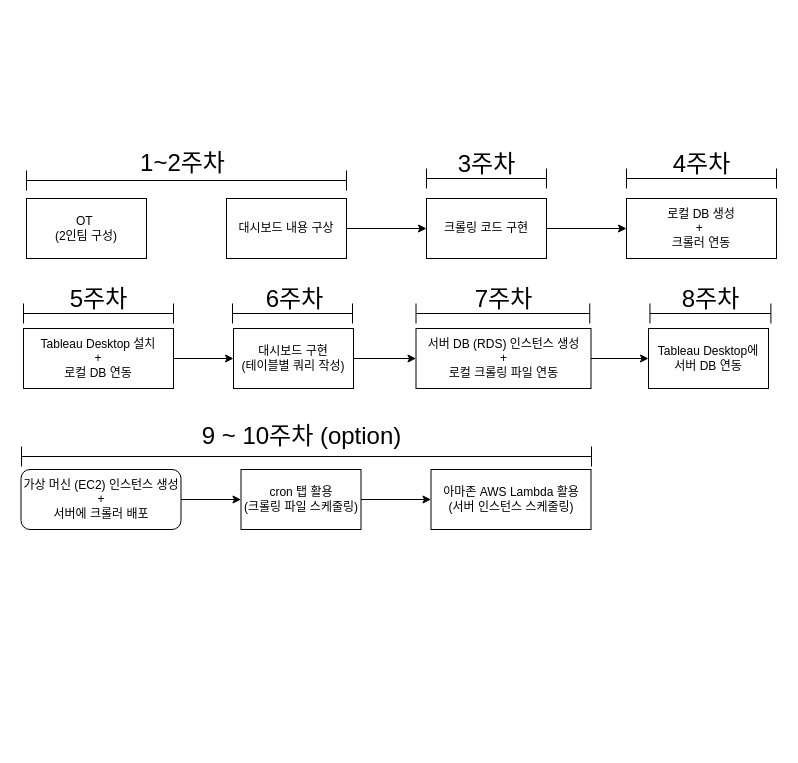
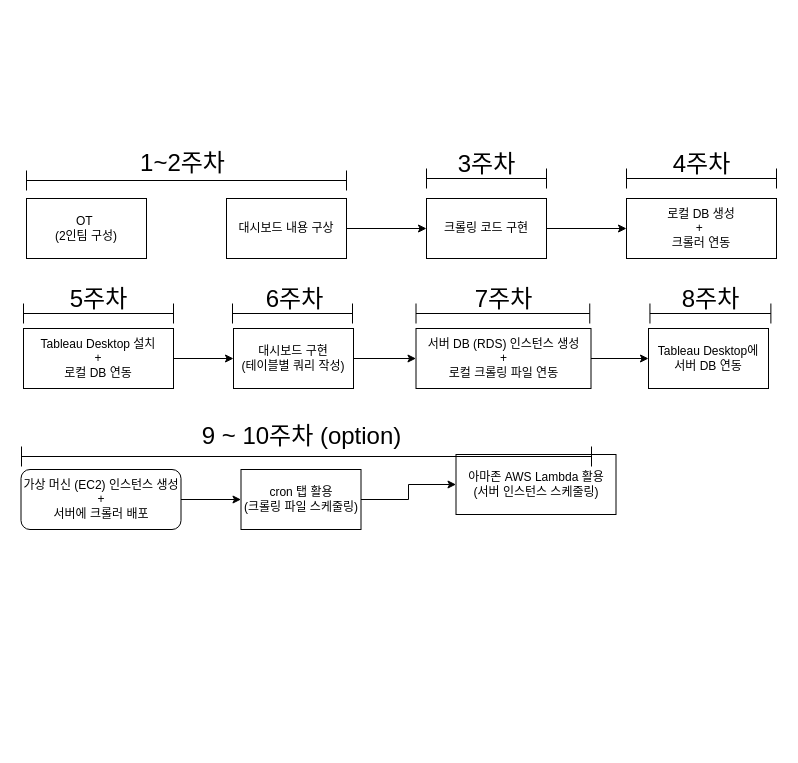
node "아마존 AWS Lambda 활용 (서버 인스턴스 스케줄링)": moved (511, 500) -> (536, 485)
